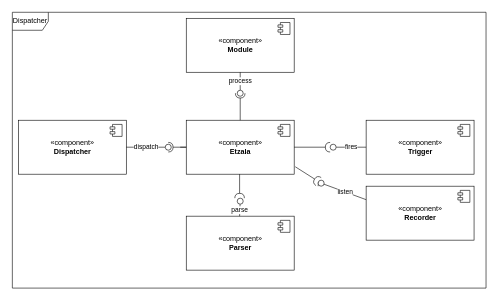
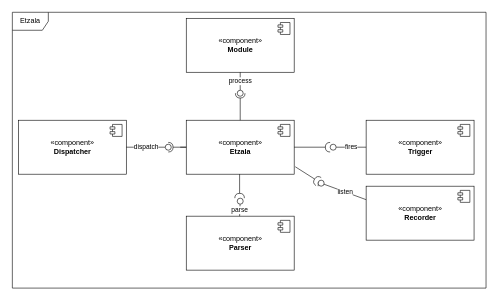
node "Dispatcher": label "Dispatcher" -> "Etzala"
